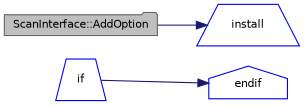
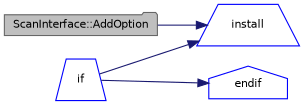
edge "if" -> "install": added
